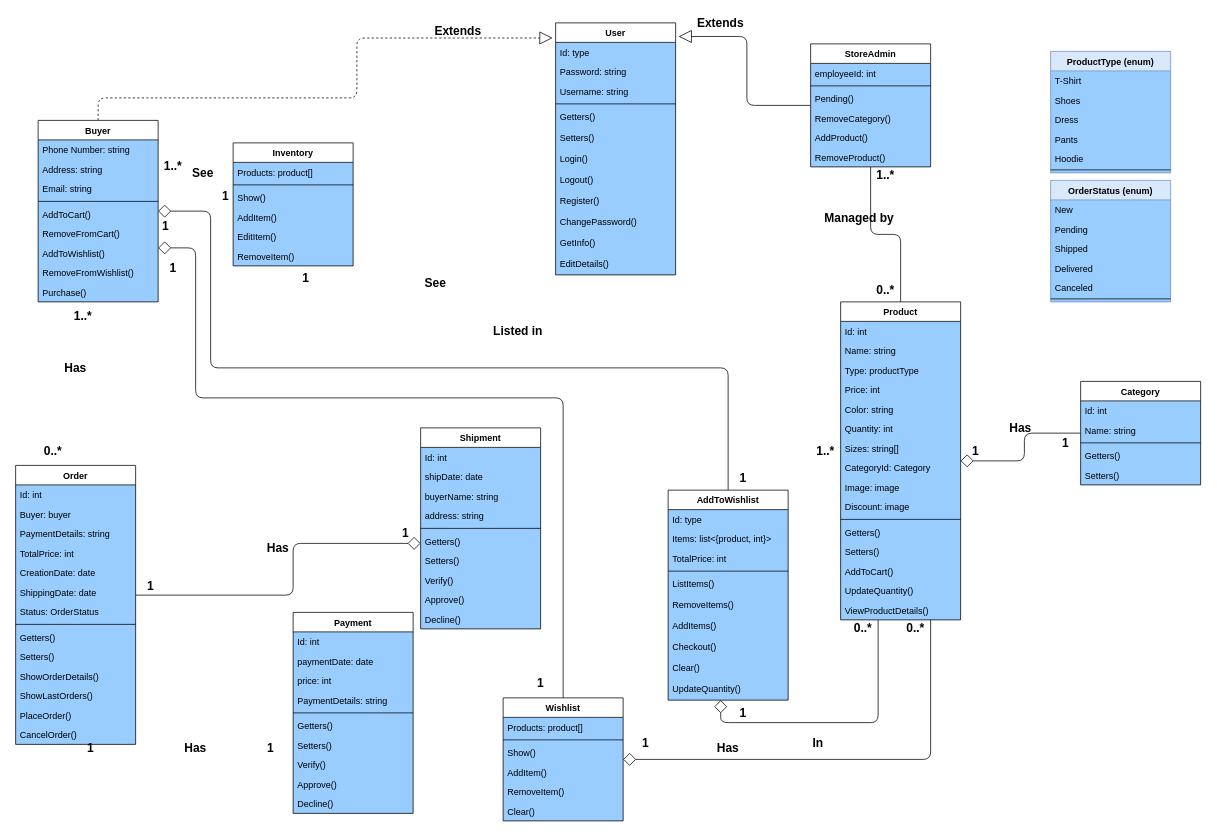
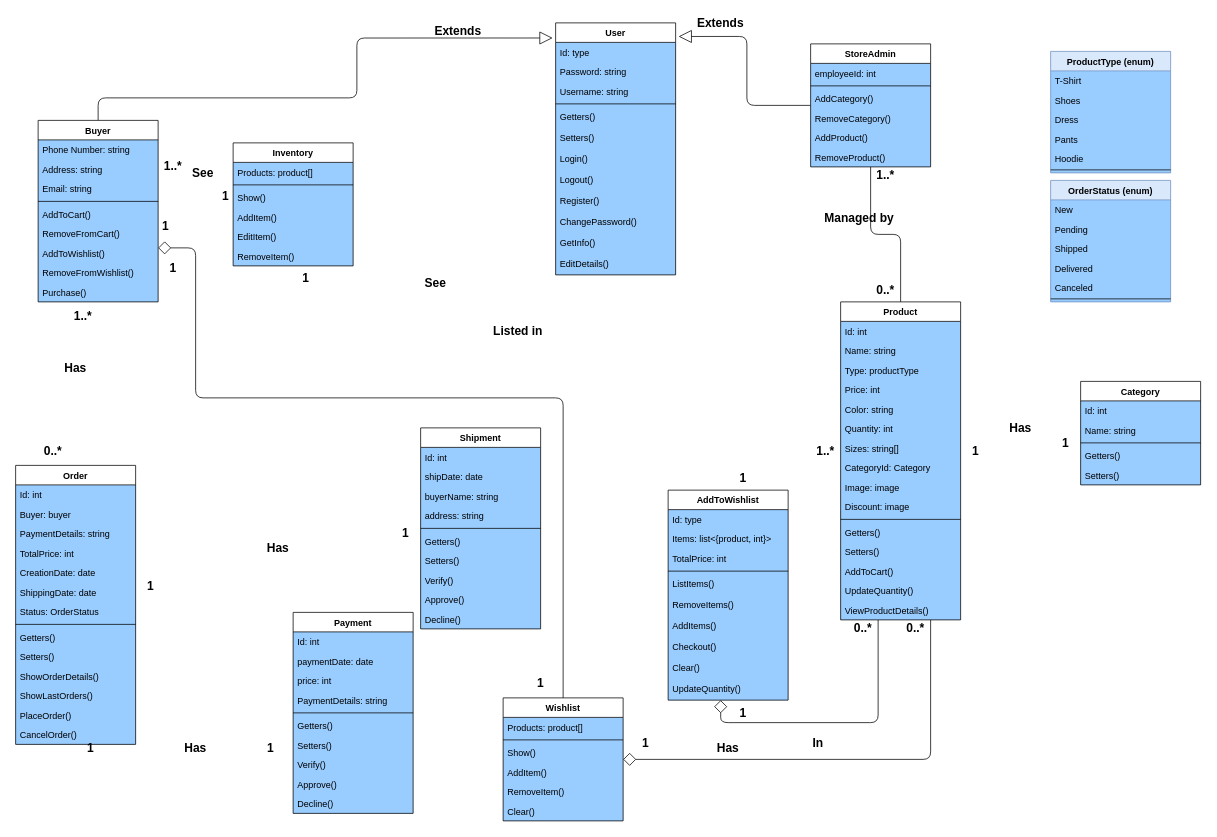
edge "Buyer" -> "User": style dashed -> solid
node "Pending()": label "Pending()" -> "AddCategory()"
edge "AddToWishlist" -> "Buyer": removed
edge "Category" -> "Product": removed
edge "Order" -> "Shipment": removed
